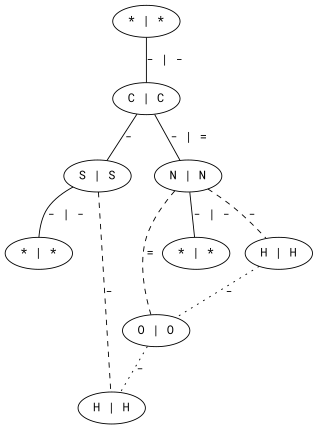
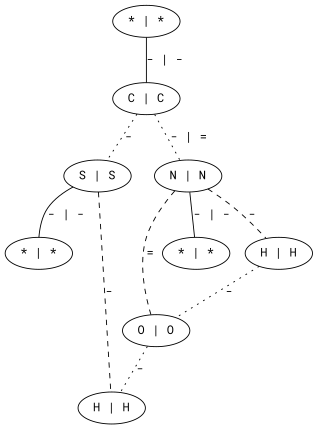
edge "C | C" -- "S | S": style solid -> dotted
edge "C | C" -- "N | N": style solid -> dotted
